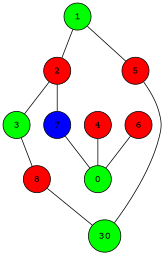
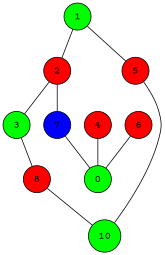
node "30": label "30" -> "10"
